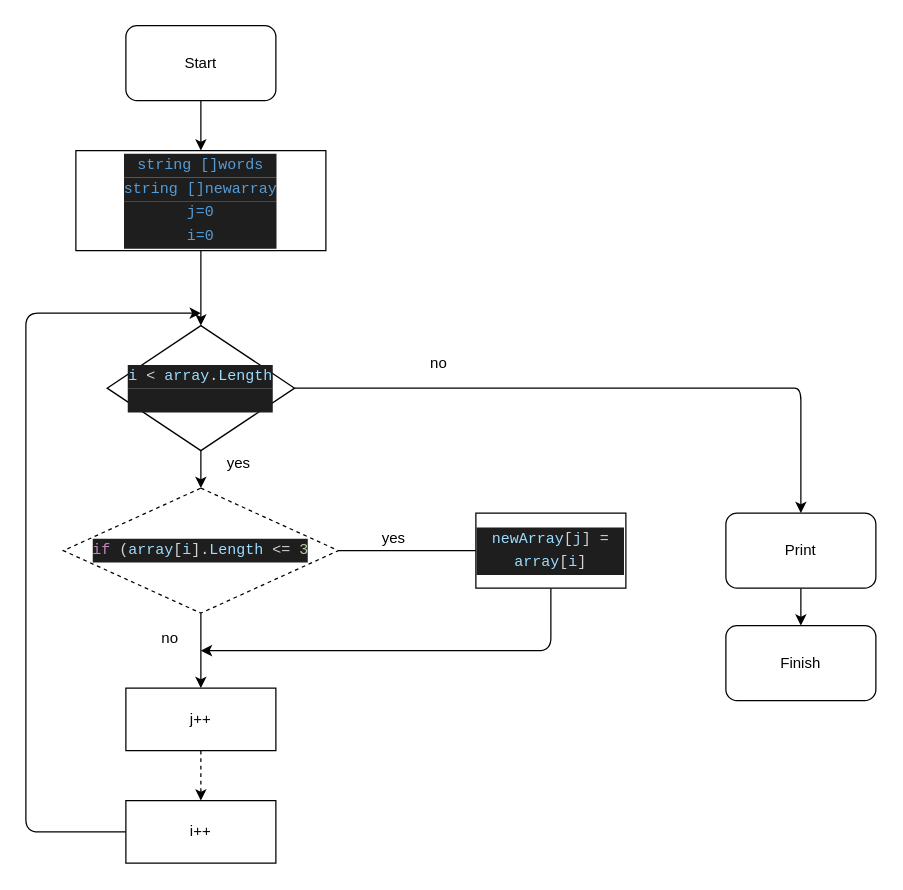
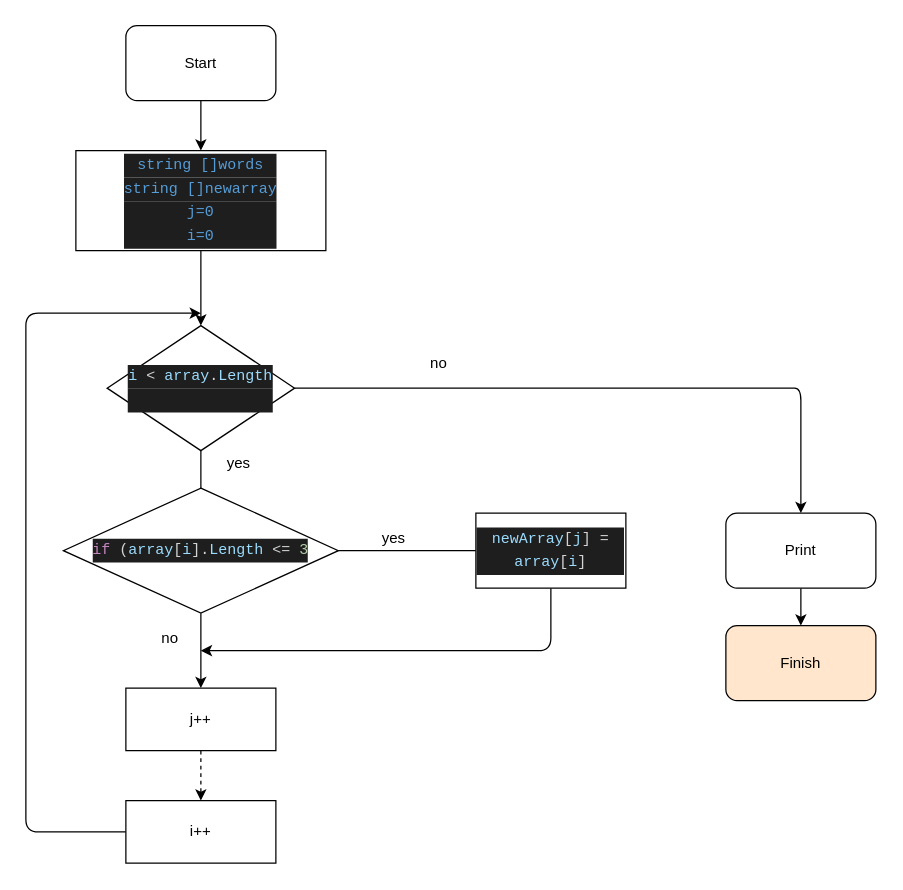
edge "i < array.Length" -> "if (array[i].Length <= 3": arrowhead classic -> none
node "if (array[i].Length <= 3": style dashed -> solid
node "Finish": fillcolor #ffffff -> #ffe6cc
